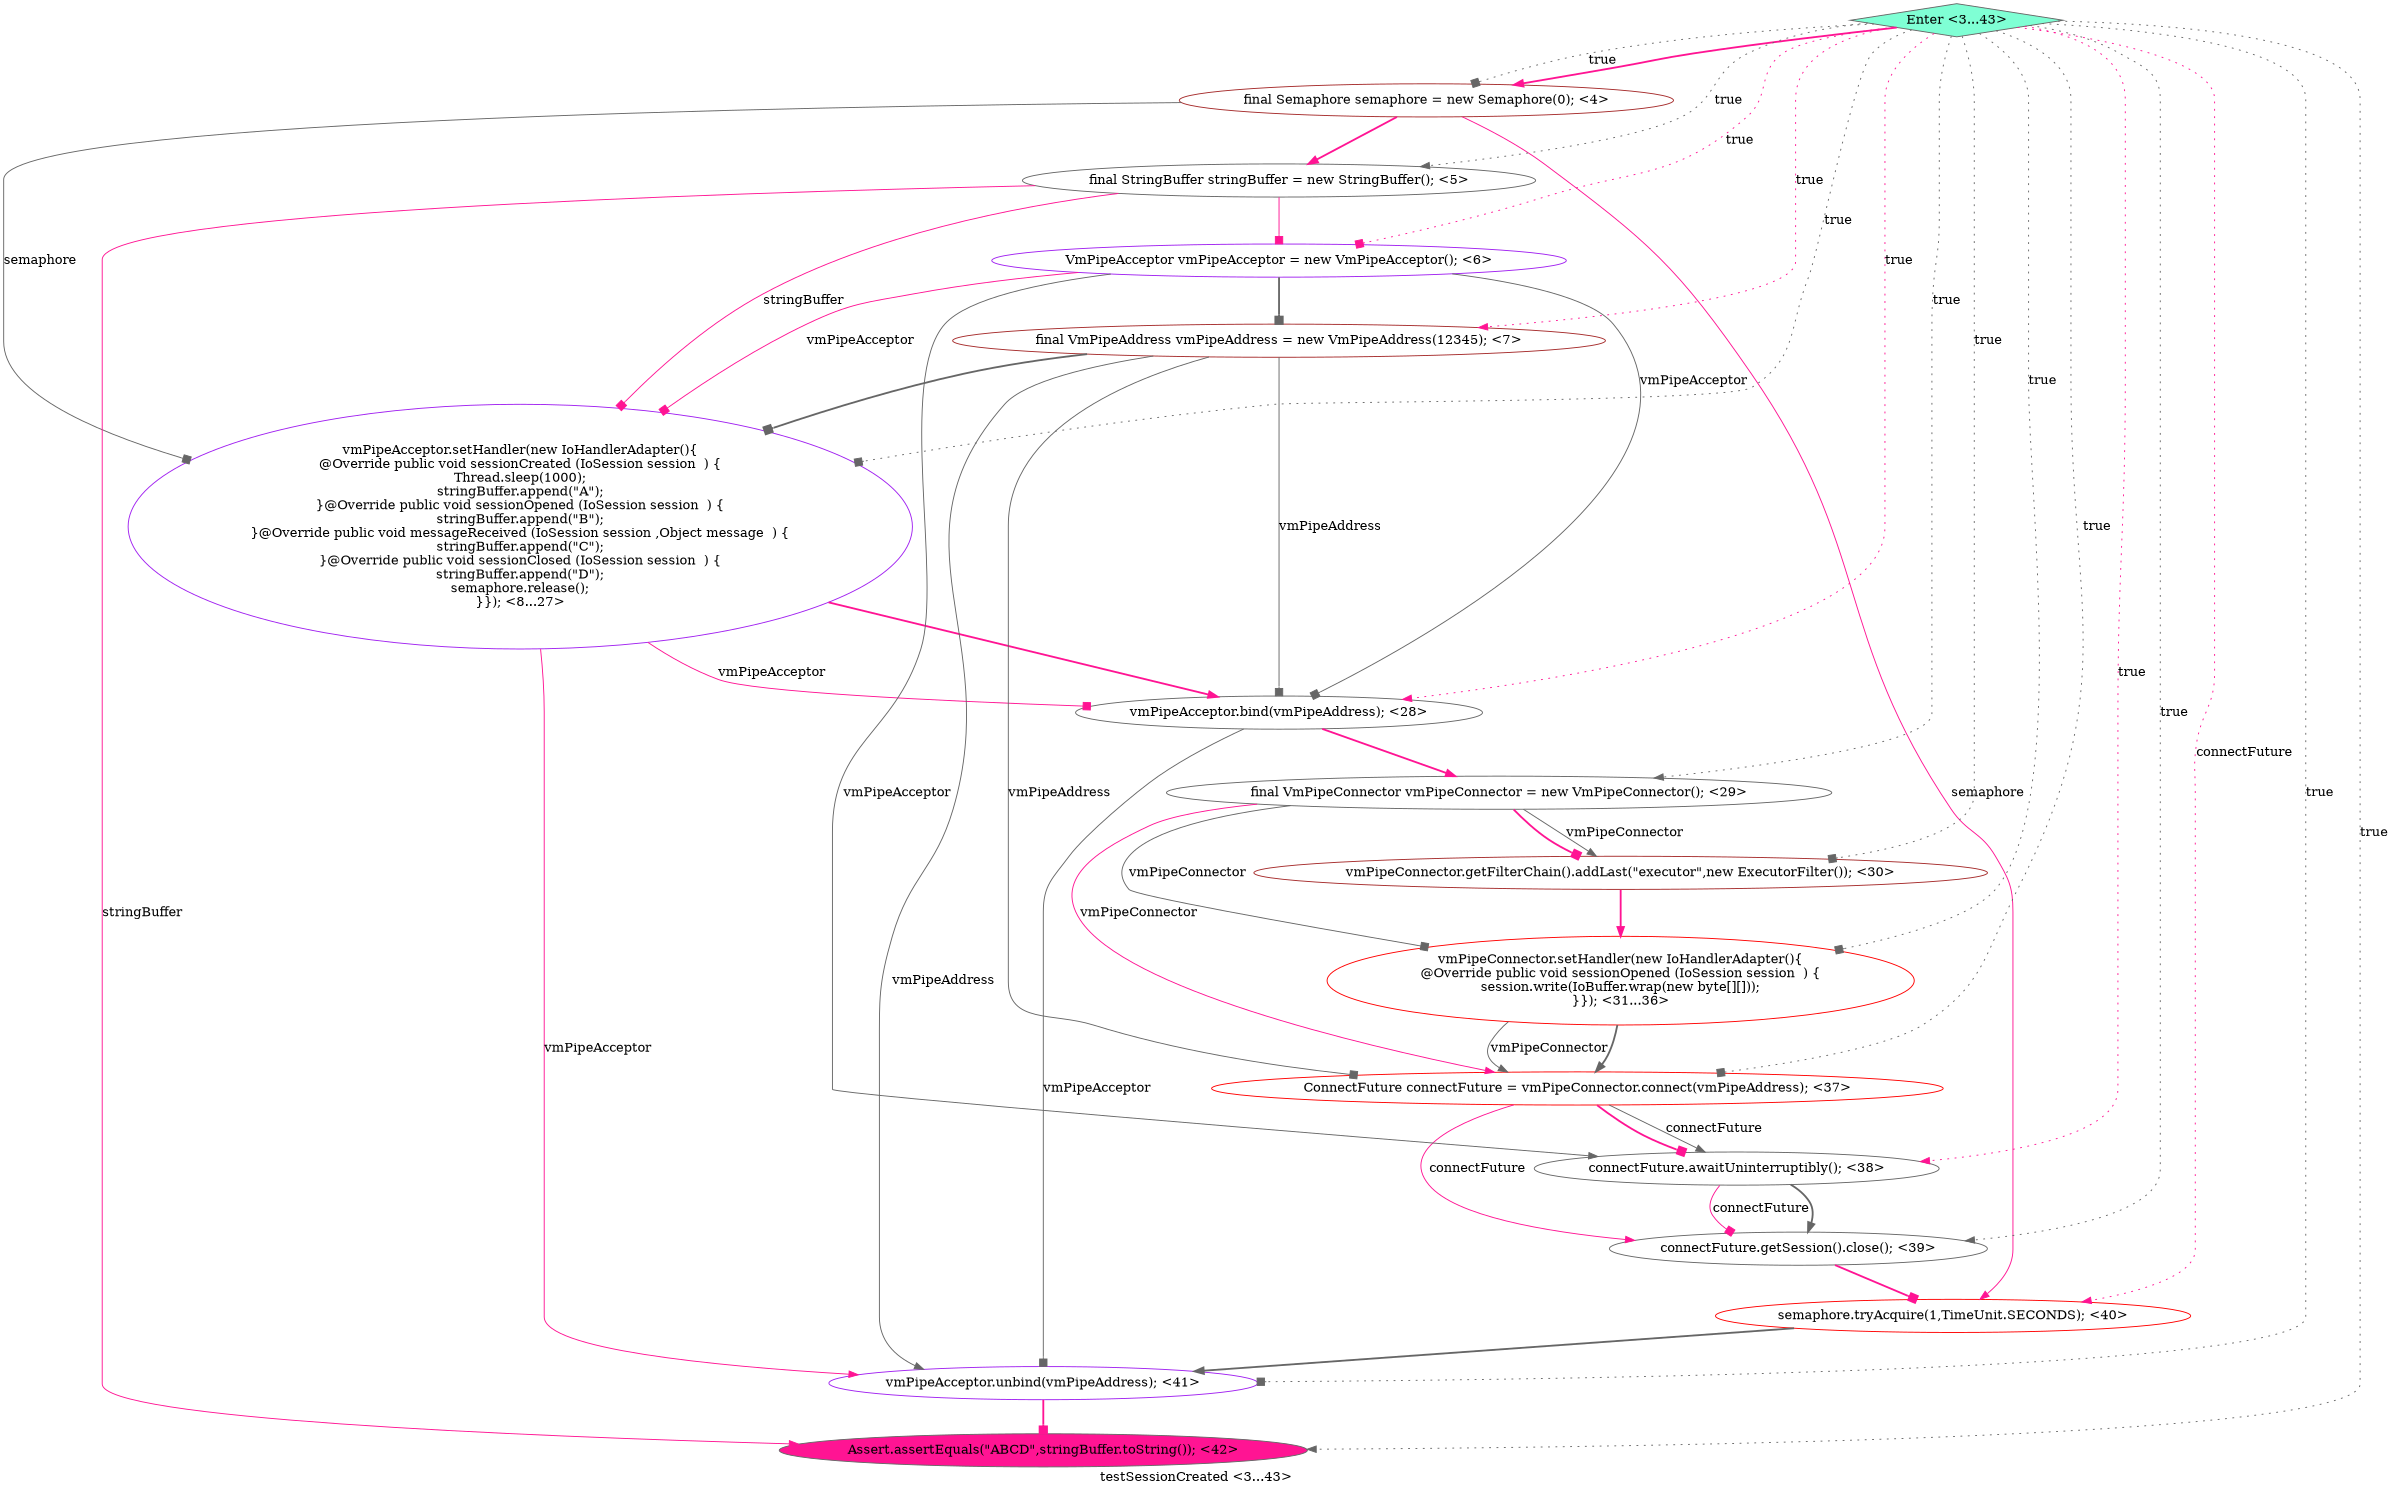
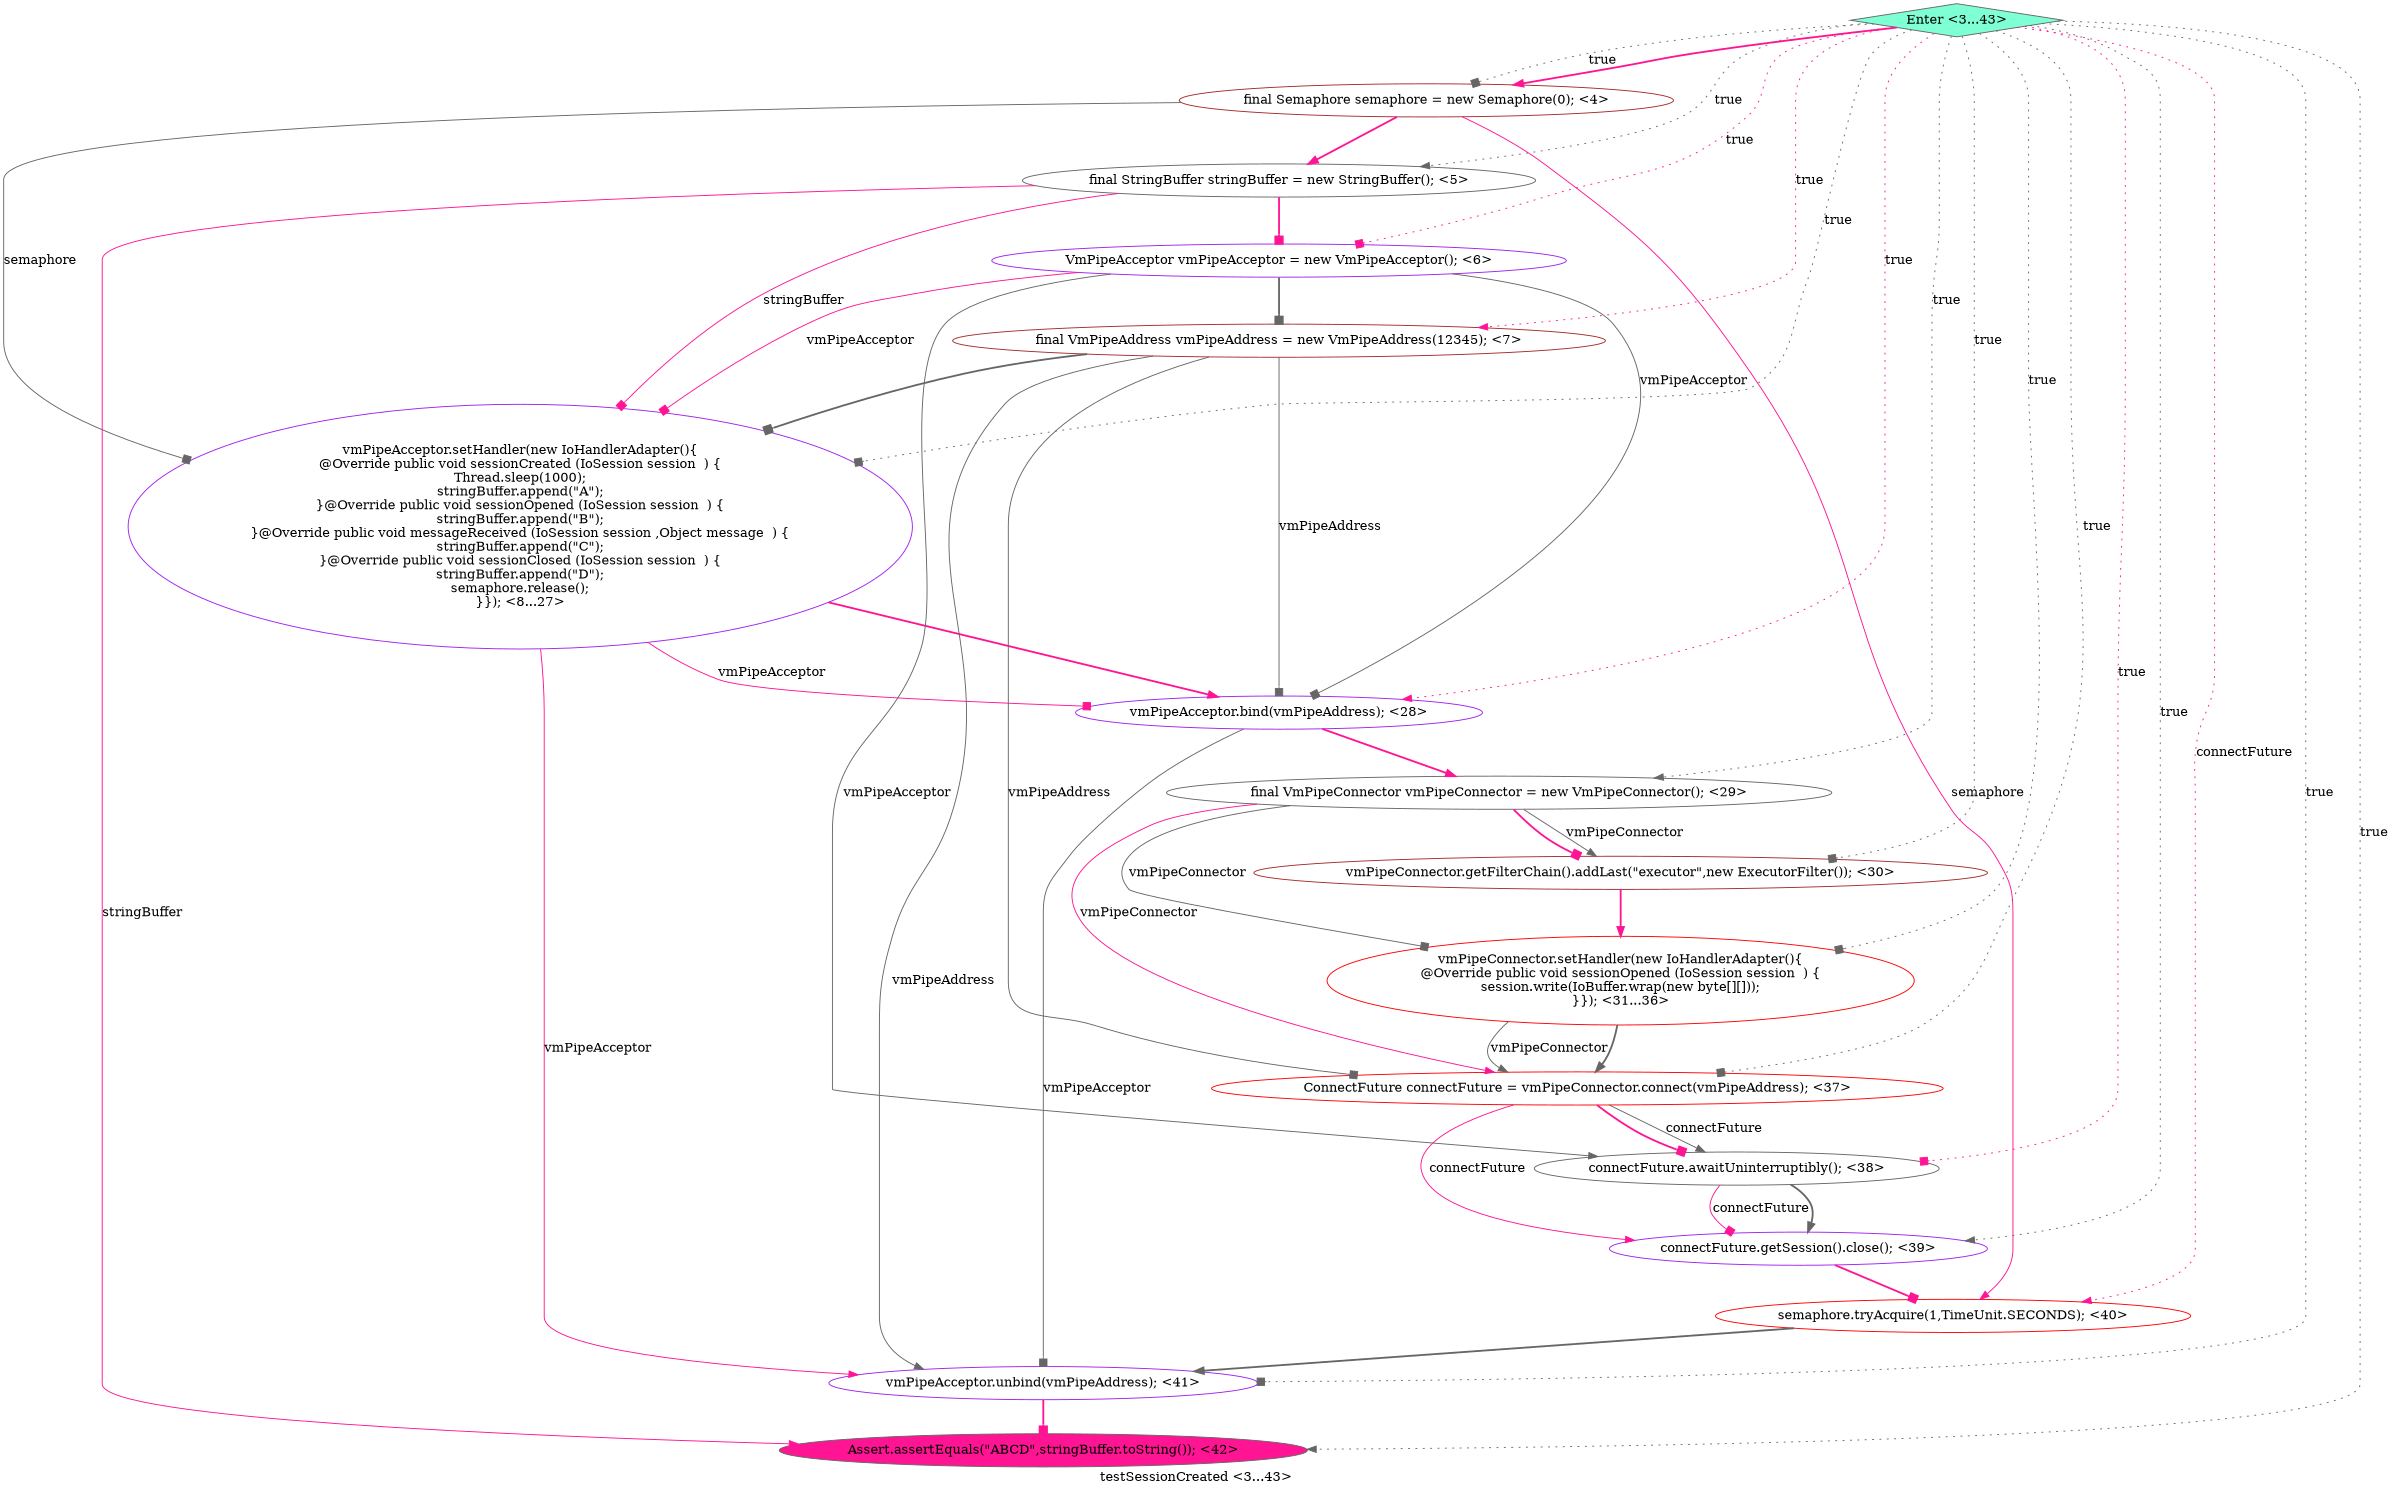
edge "final StringBuffer stringBuffer = new StringBuffer(); <5>" -> "VmPipeAcceptor vmPipeAcceptor = new VmPipeAcceptor(); <6>": style solid -> bold
edge "Enter <3...43>" -> "connectFuture.awaitUninterruptibly(); <38>": arrowhead normal -> box
node "vmPipeAcceptor.bind(vmPipeAddress); <28>": color gray40 -> purple
node "connectFuture.getSession().close(); <39>": color gray40 -> purple
